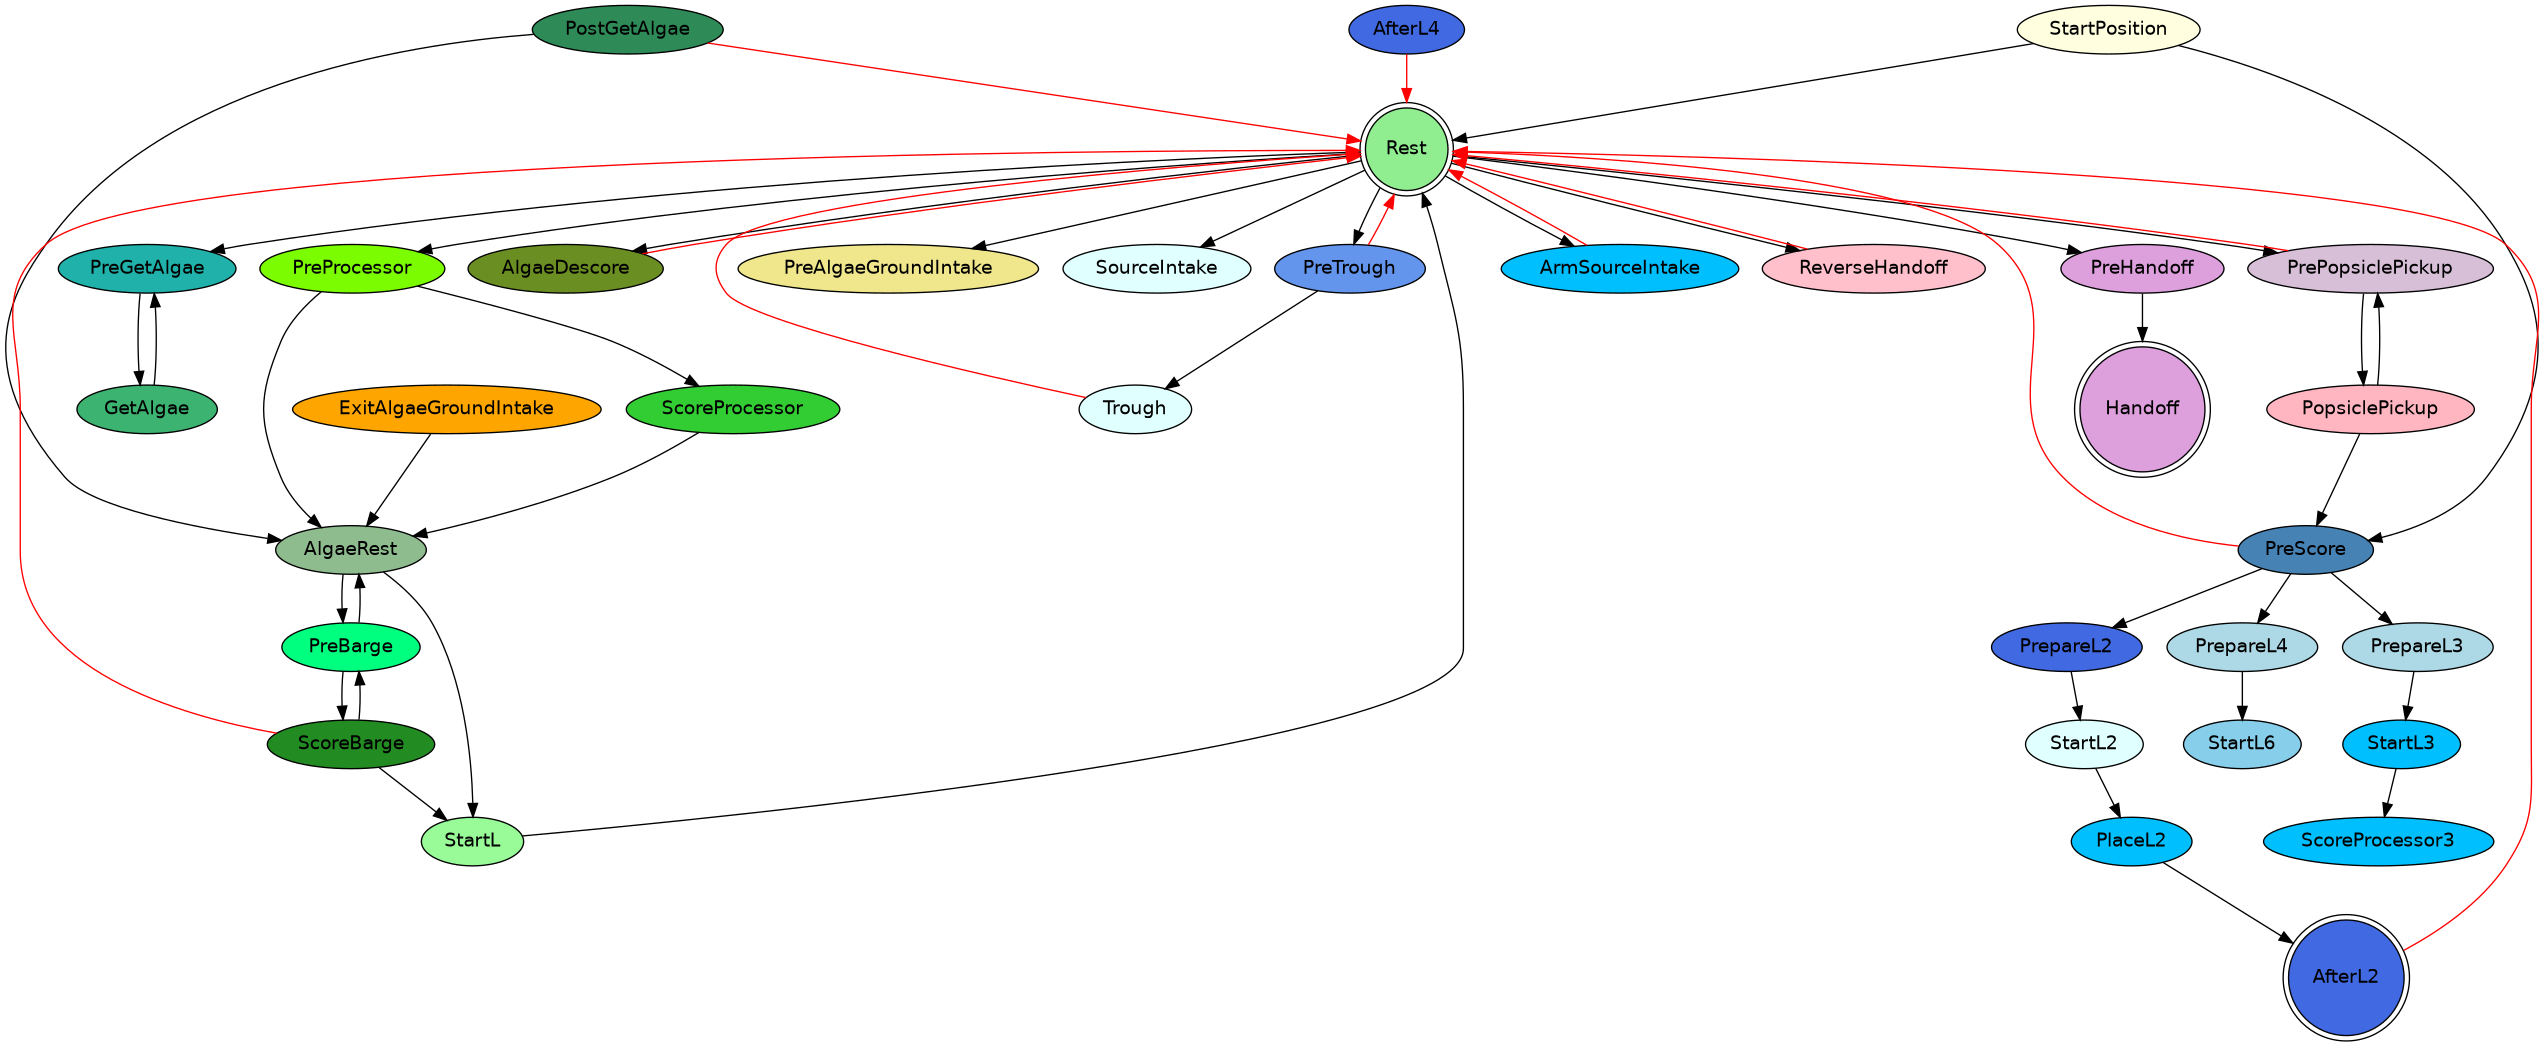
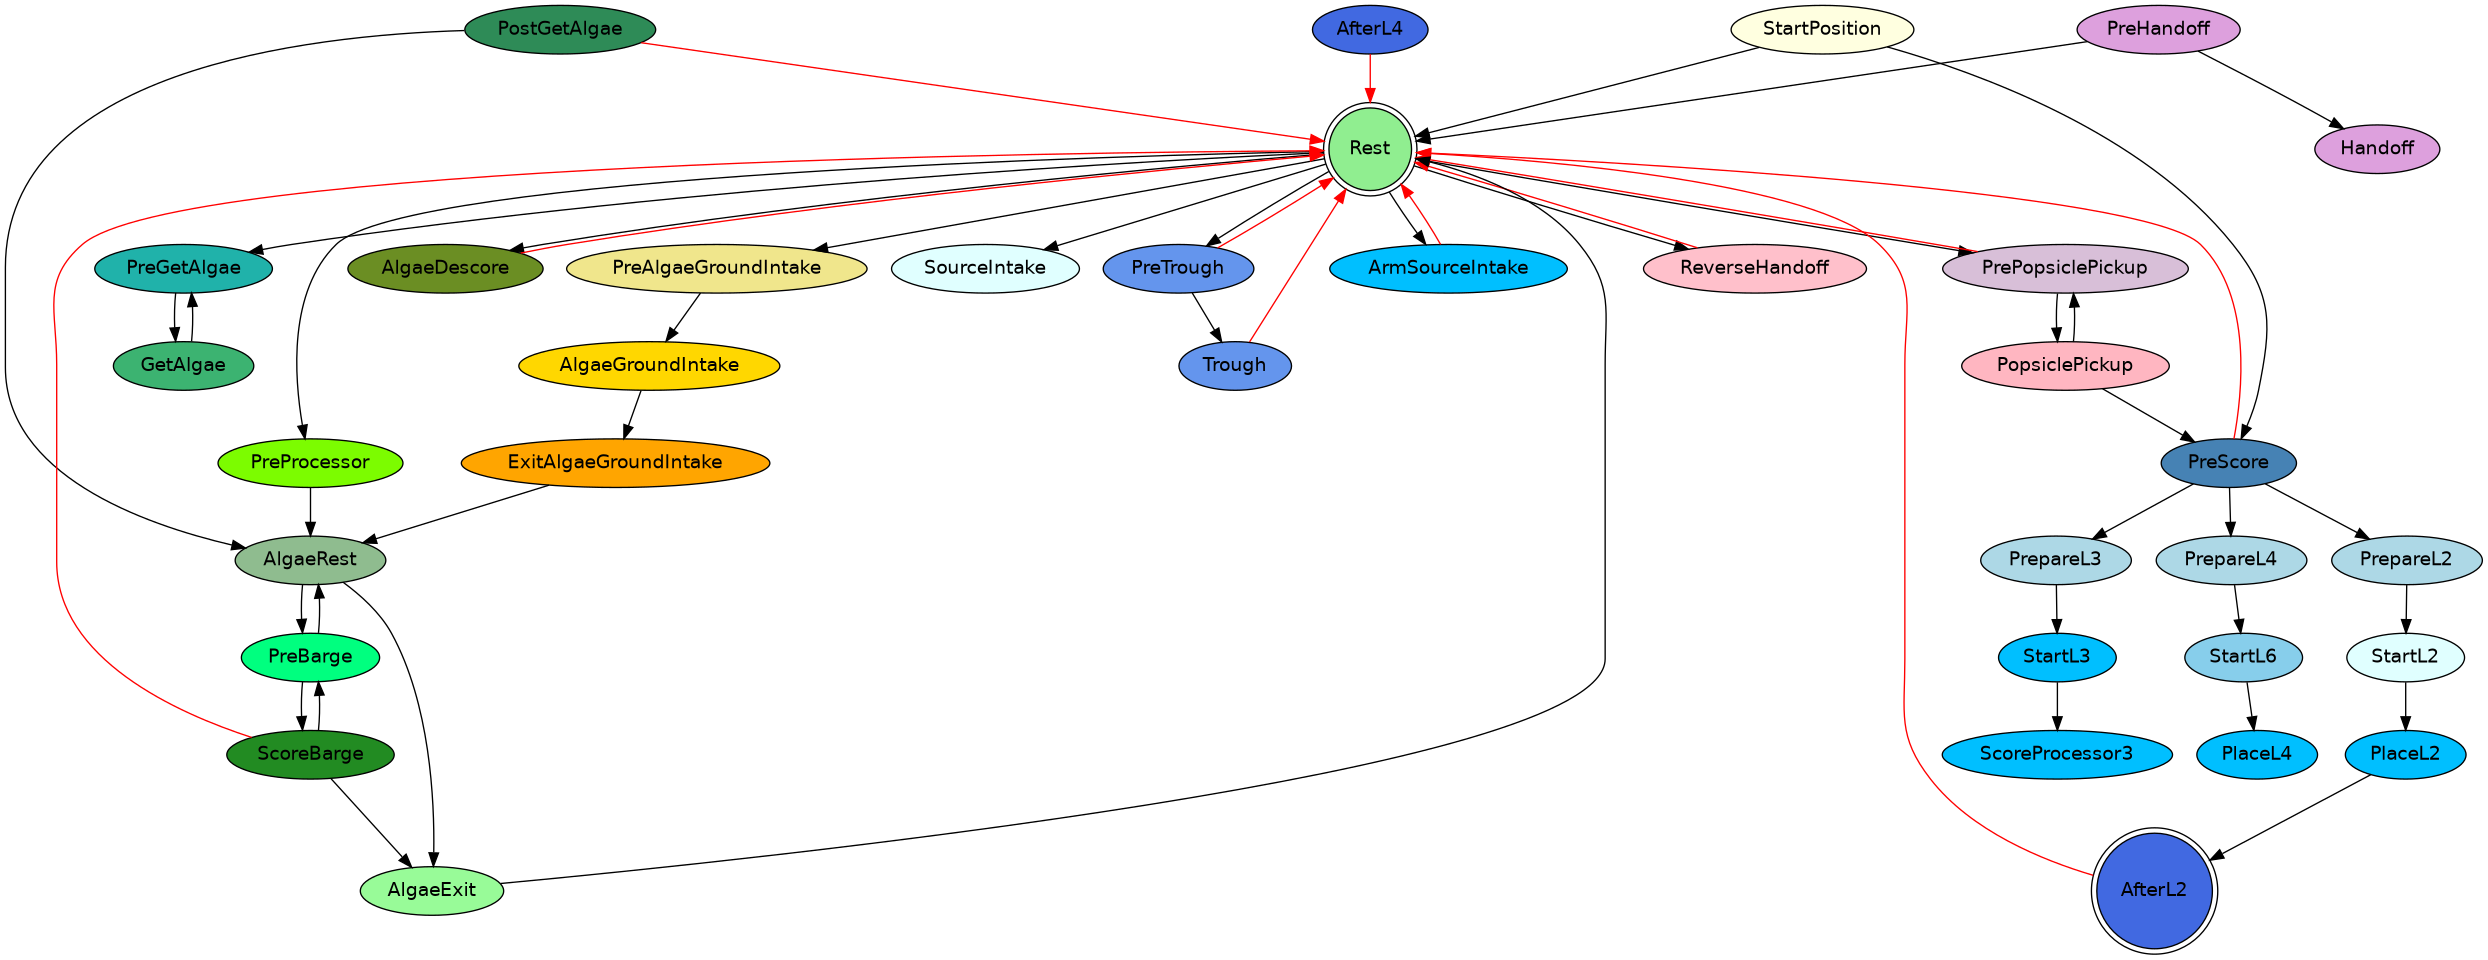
edge "Rest" -> "PreHandoff": reversed
node "AlgaeGroundIntake": added
node "ScoreProcessor": removed
node "Trough": fillcolor lightcyan -> cornflowerblue
node "Handoff": shape doublecircle -> ellipse
node "PrepareL2": fillcolor royalblue -> lightblue
node "PlaceL4": added
node "StartL": label "StartL" -> "AlgaeExit"
